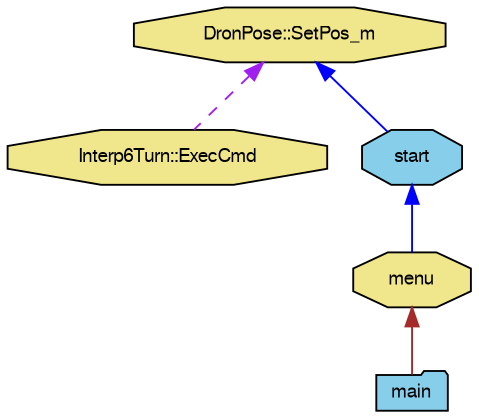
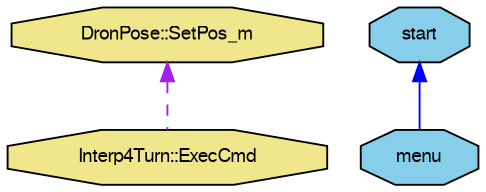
edge "start" -> "DronPose::SetPos_m": removed
node "Interp6Turn::ExecCmd": label "Interp6Turn::ExecCmd" -> "Interp4Turn::ExecCmd"
node "menu": fillcolor khaki -> skyblue
node "main": removed
